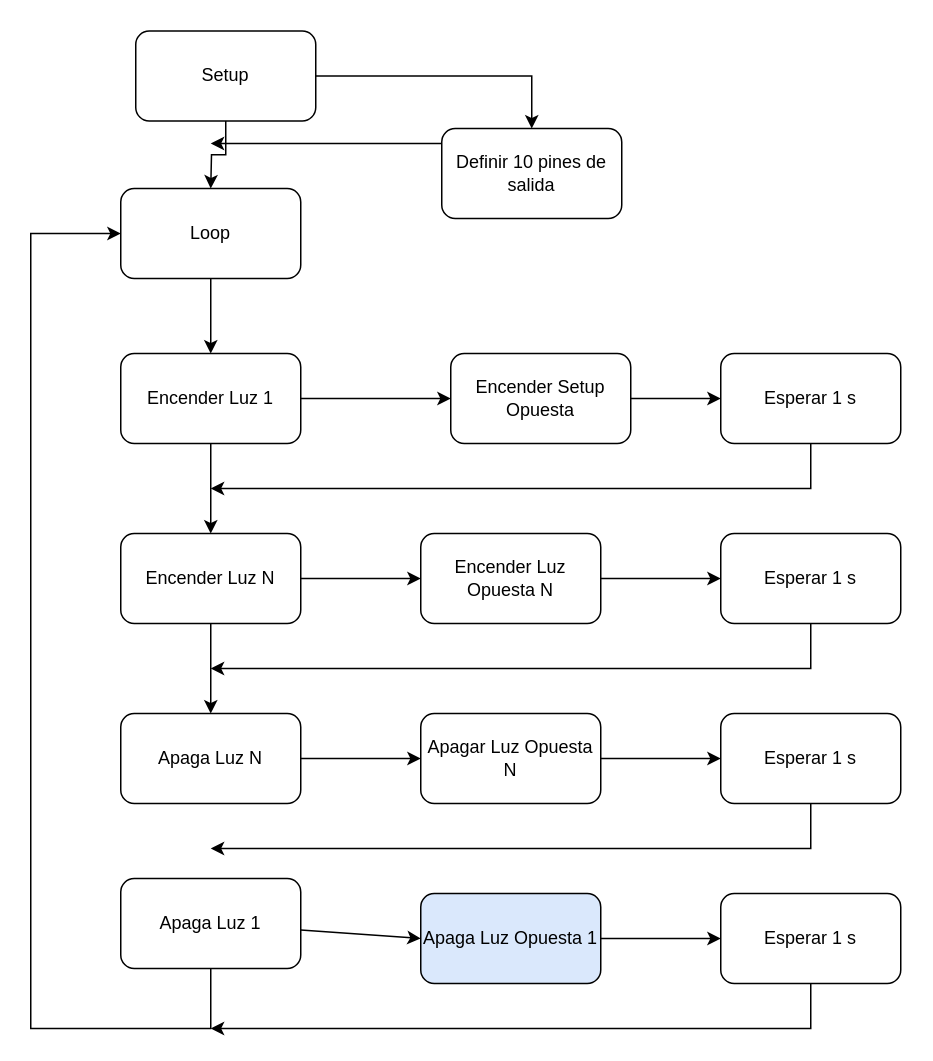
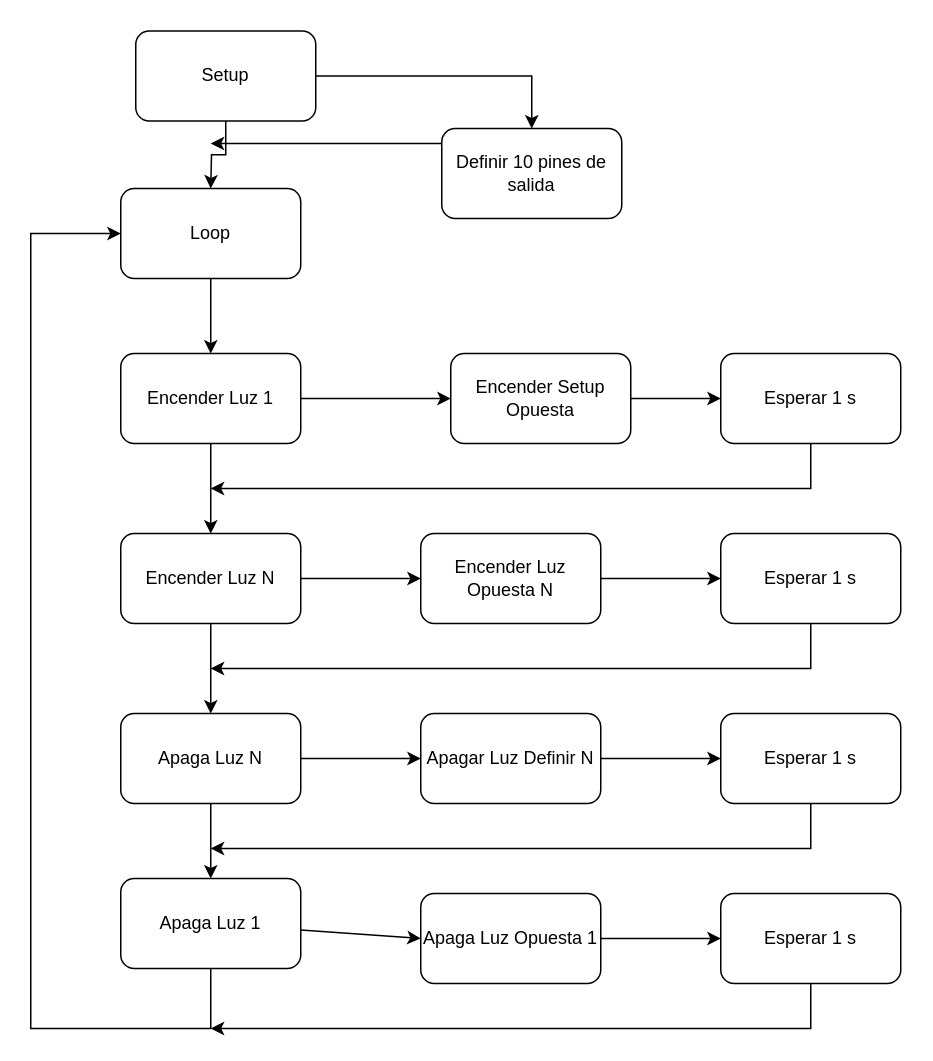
node "Apagar Luz Opuesta N": label "Apagar Luz Opuesta N" -> "Apagar Luz Definir N"
edge "Apaga Luz N" -> "Apaga Luz 1": added
node "Apaga Luz Opuesta 1": fillcolor #dae8fc -> #ffffff
